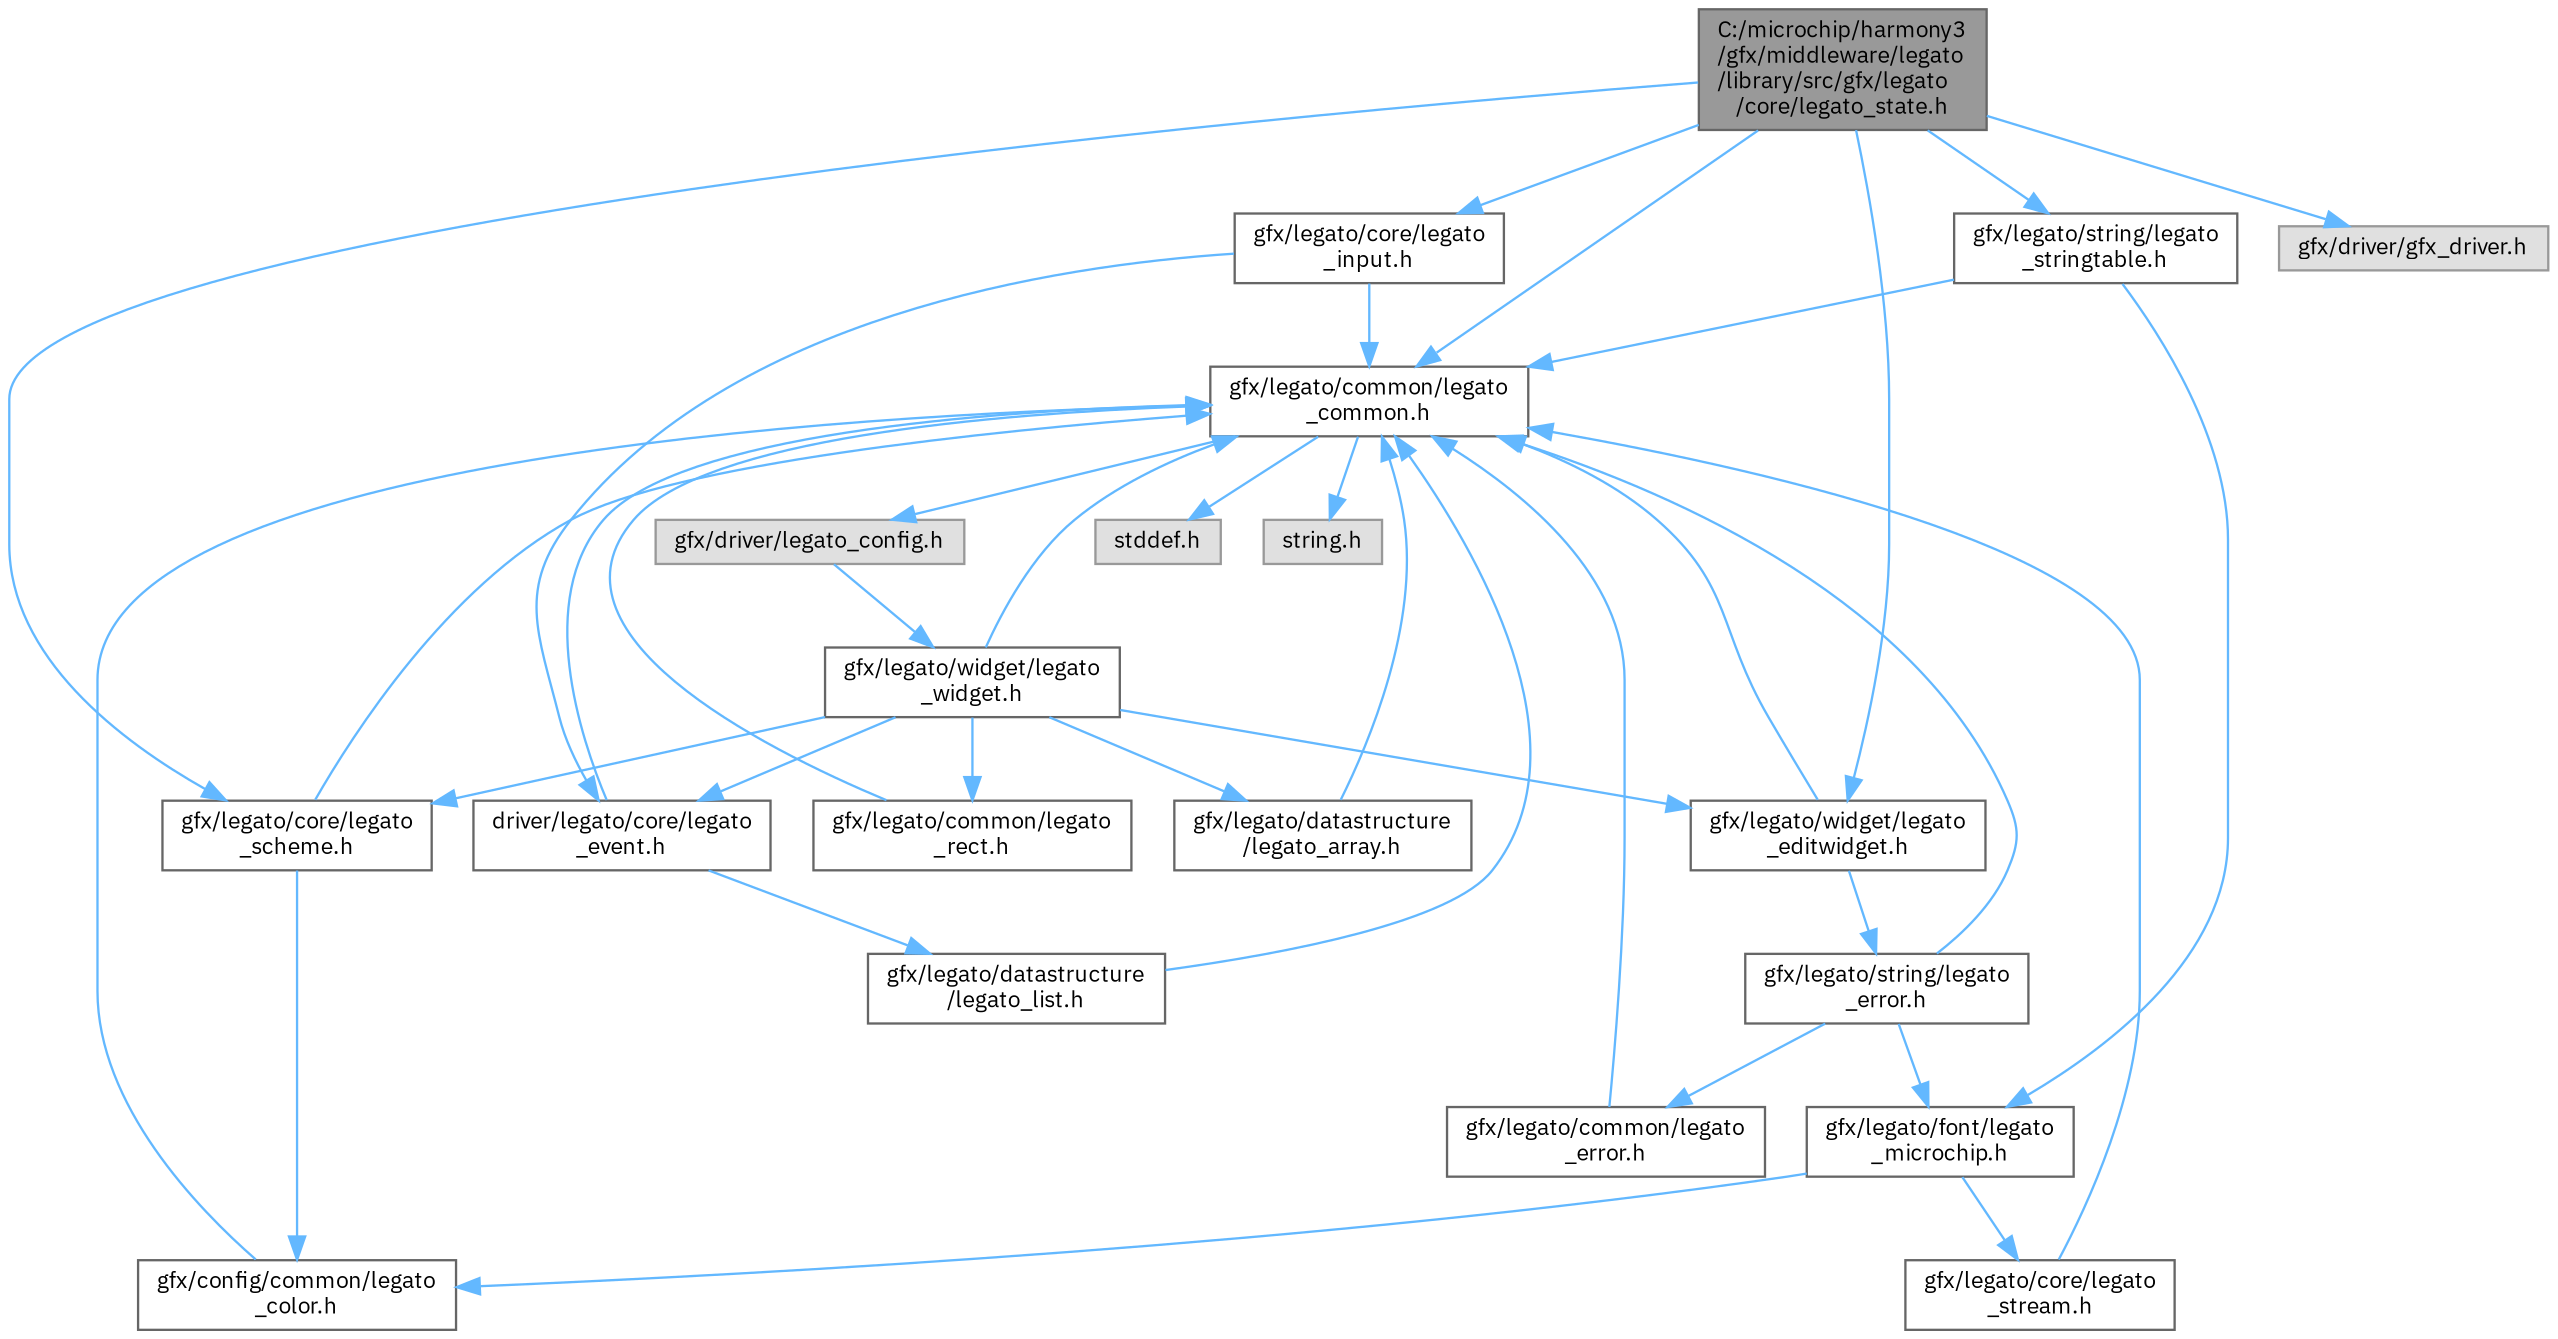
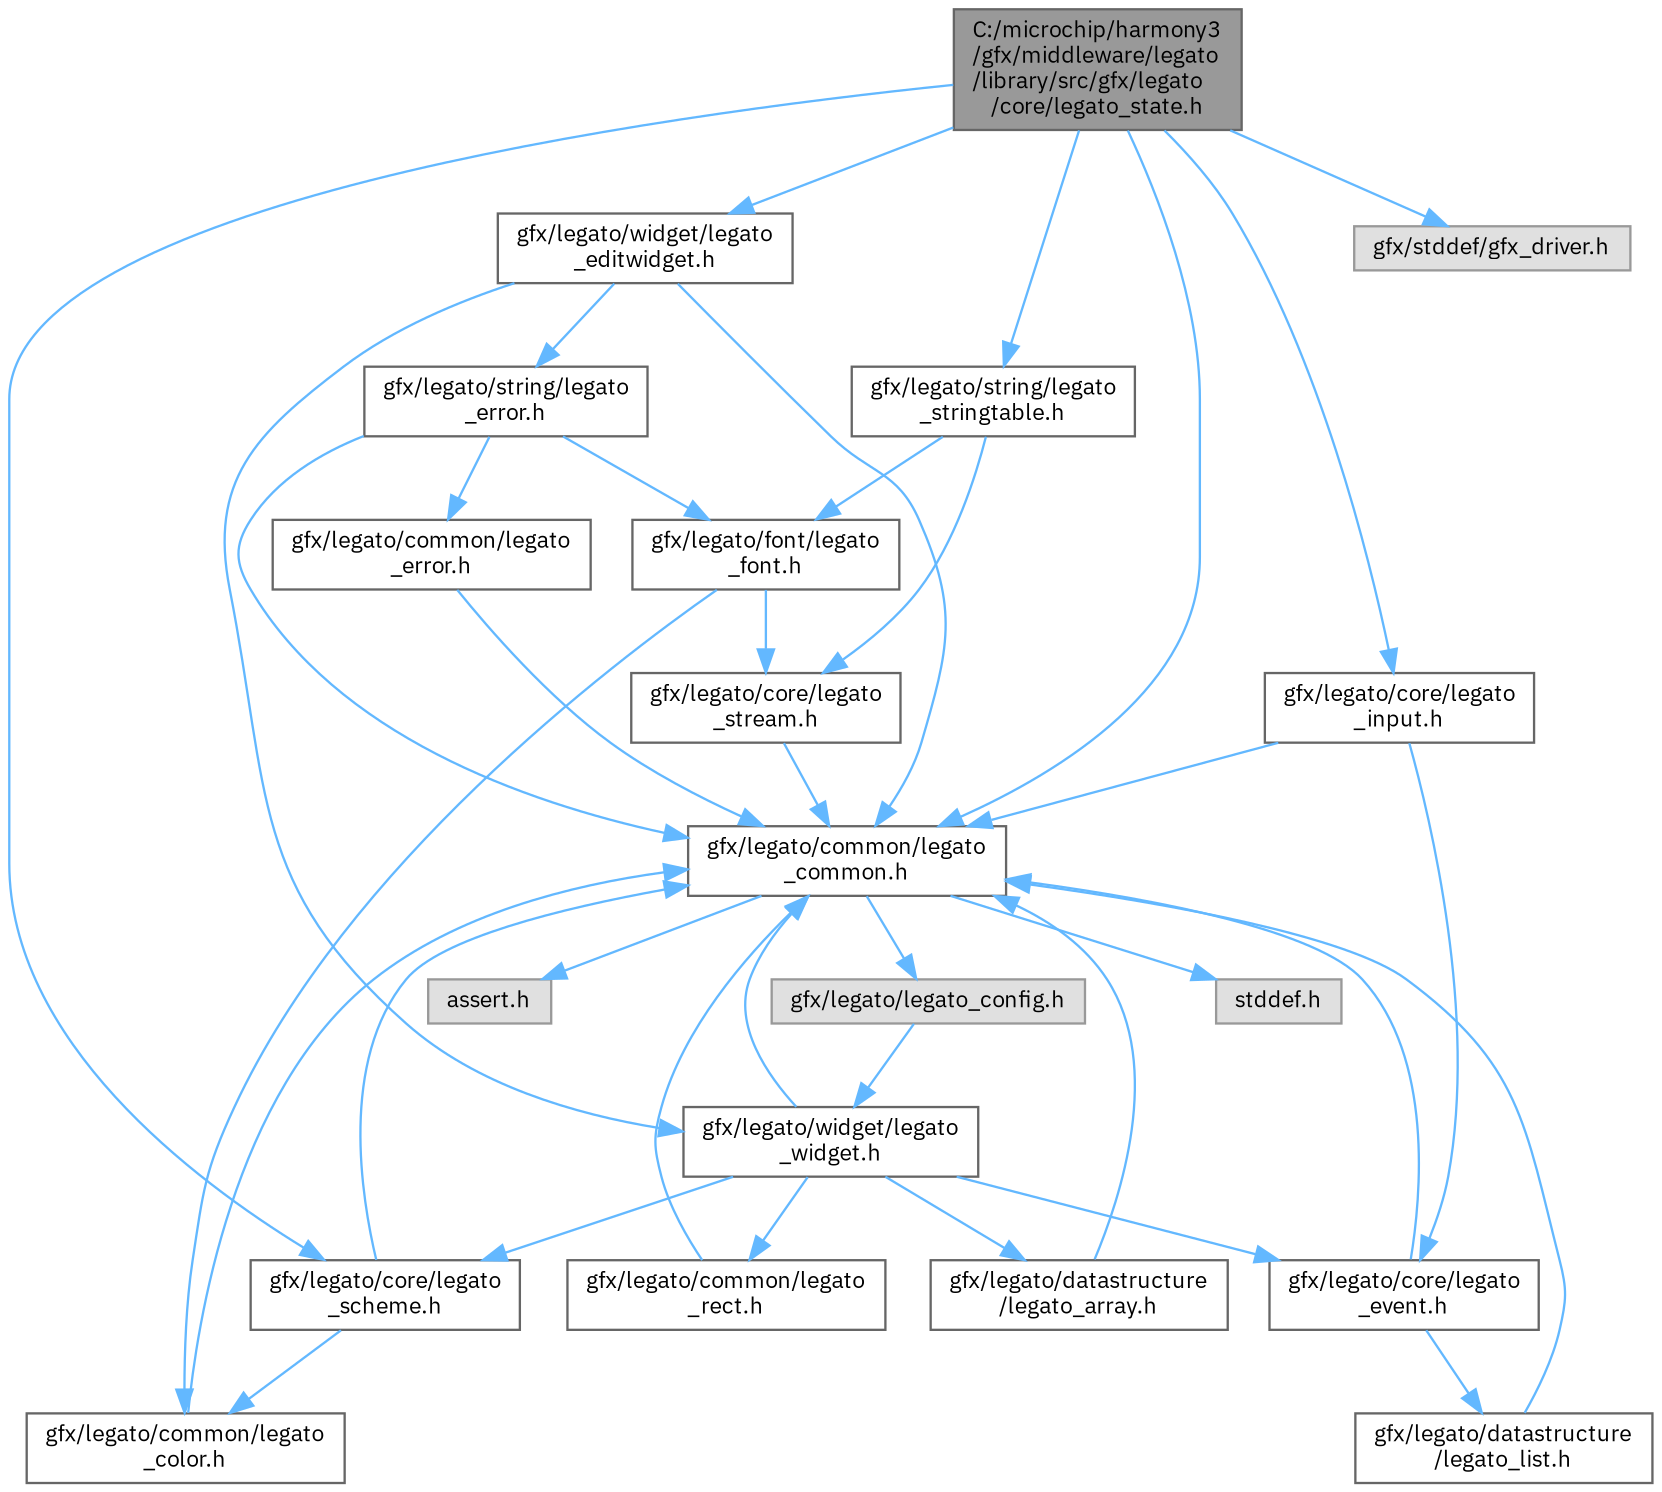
node "gfx/driver/gfx_driver.h": label "gfx/driver/gfx_driver.h" -> "gfx/stddef/gfx_driver.h"
edge "gfx/legato/string/legato _stringtable.h" -> "gfx/legato/common/legato _common.h": now "gfx/legato/string/legato _stringtable.h" -> "gfx/legato/core/legato _stream.h"
node "gfx/driver/legato_config.h": label "gfx/driver/legato_config.h" -> "gfx/legato/legato_config.h"
node "string.h": label "string.h" -> "assert.h"
edge "gfx/legato/widget/legato _widget.h" -> "gfx/legato/widget/legato _editwidget.h": reversed
node "driver/legato/core/legato _event.h": label "driver/legato/core/legato _event.h" -> "gfx/legato/core/legato _event.h"
node "gfx/legato/font/legato _microchip.h": label "gfx/legato/font/legato _microchip.h" -> "gfx/legato/font/legato _font.h"
node "gfx/config/common/legato _color.h": label "gfx/config/common/legato _color.h" -> "gfx/legato/common/legato _color.h"
